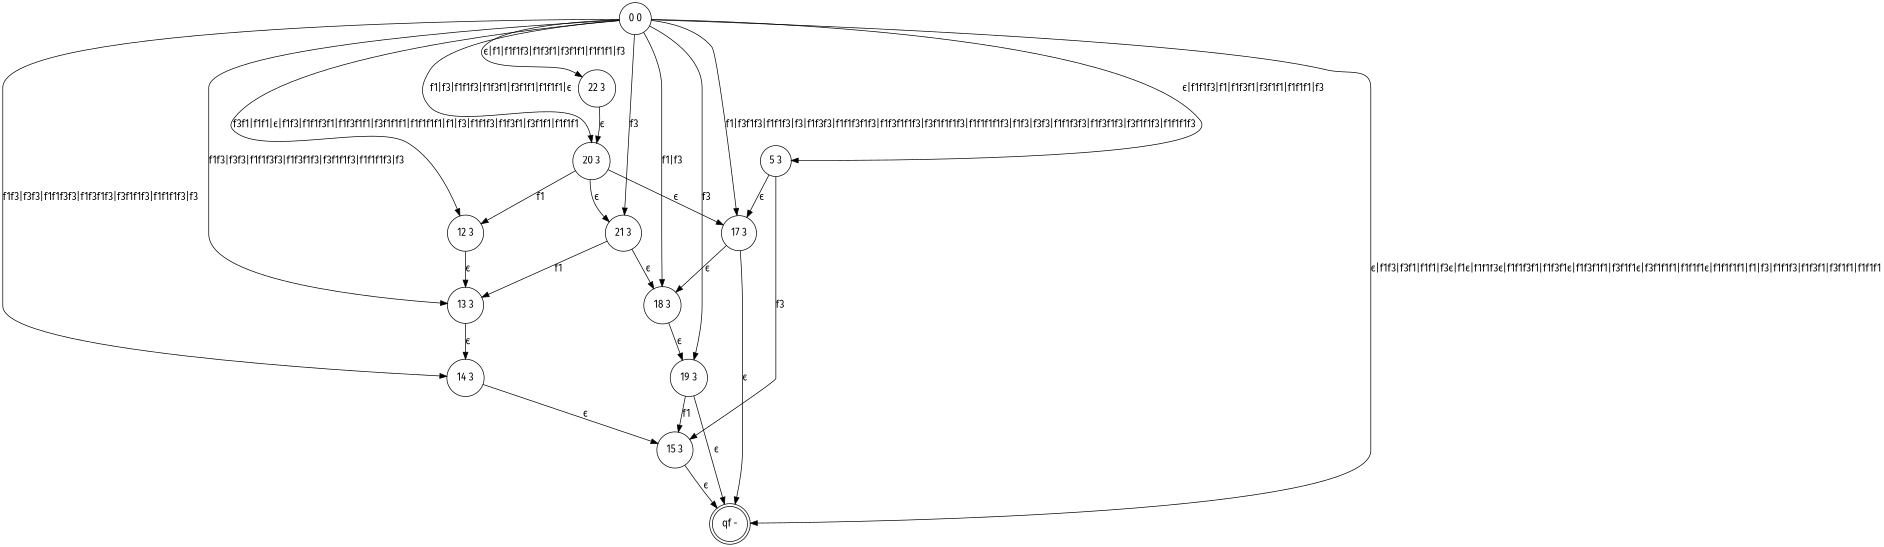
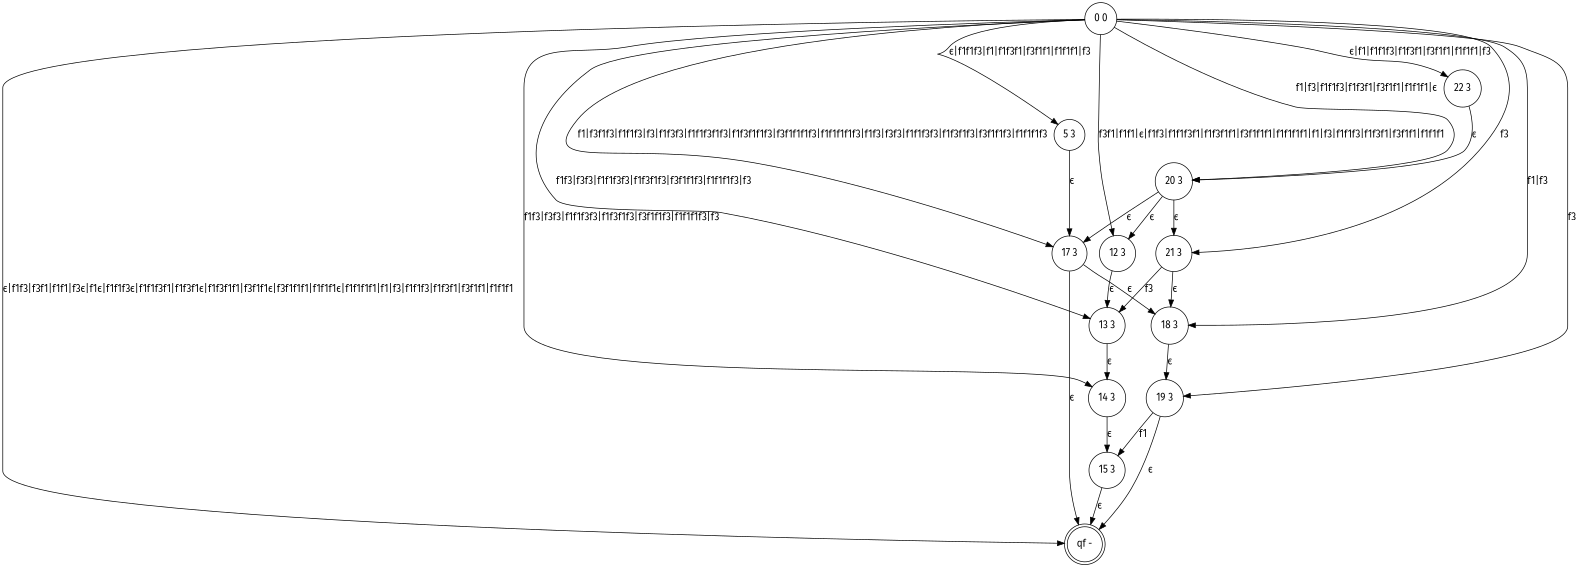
edge "20 3" -> "12 3": label "f1" -> "ϵ"
edge "21 3" -> "13 3": label "f1" -> "f3"
edge "5 3" -> "15 3": removed, label "f3"
